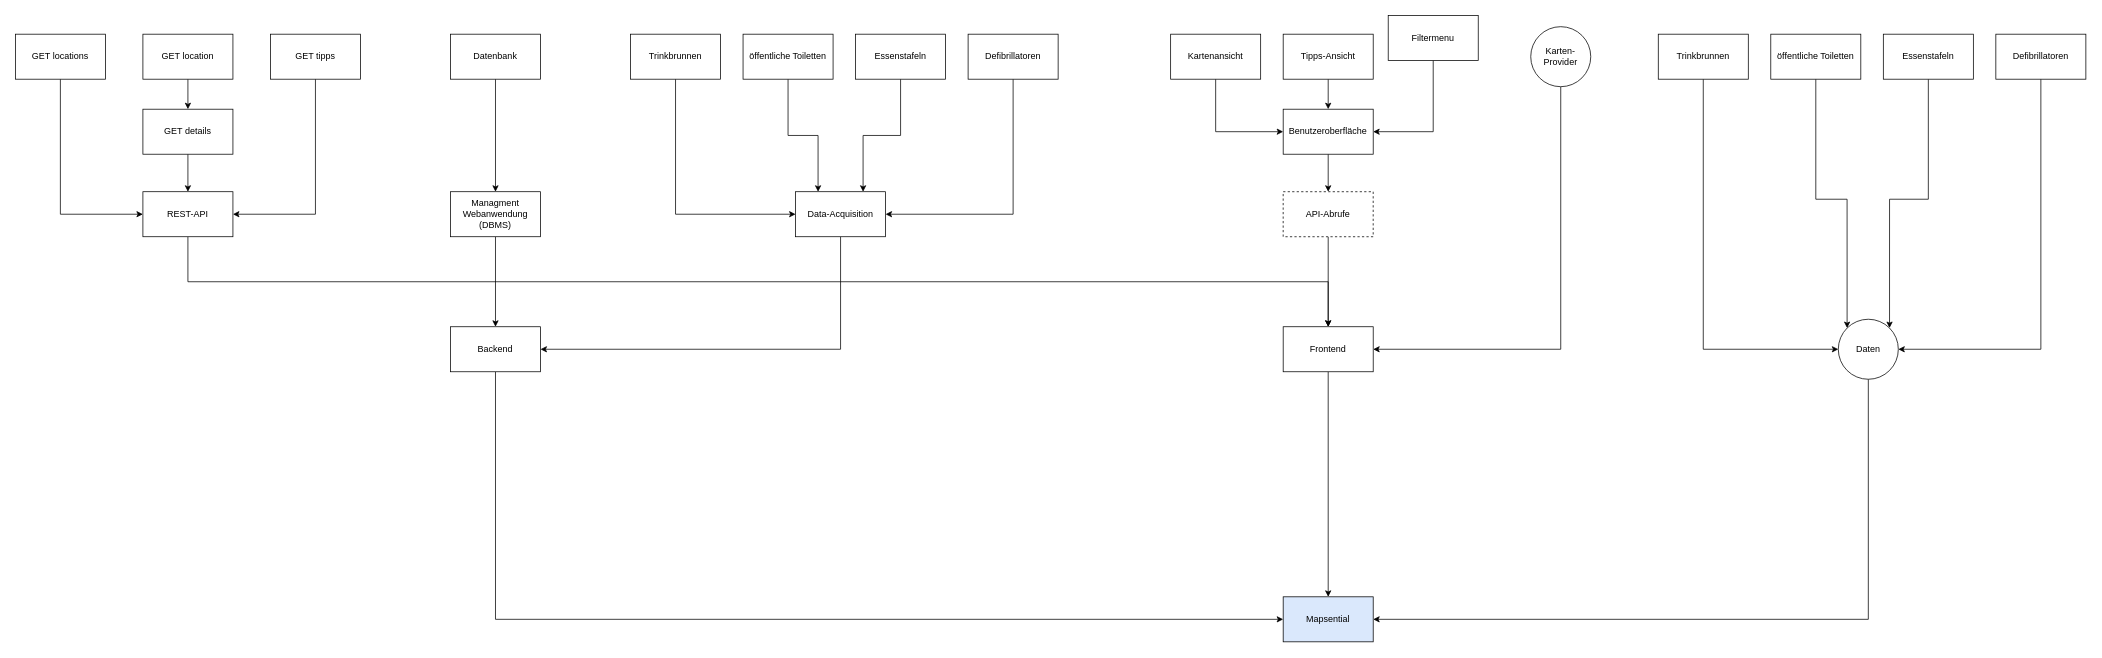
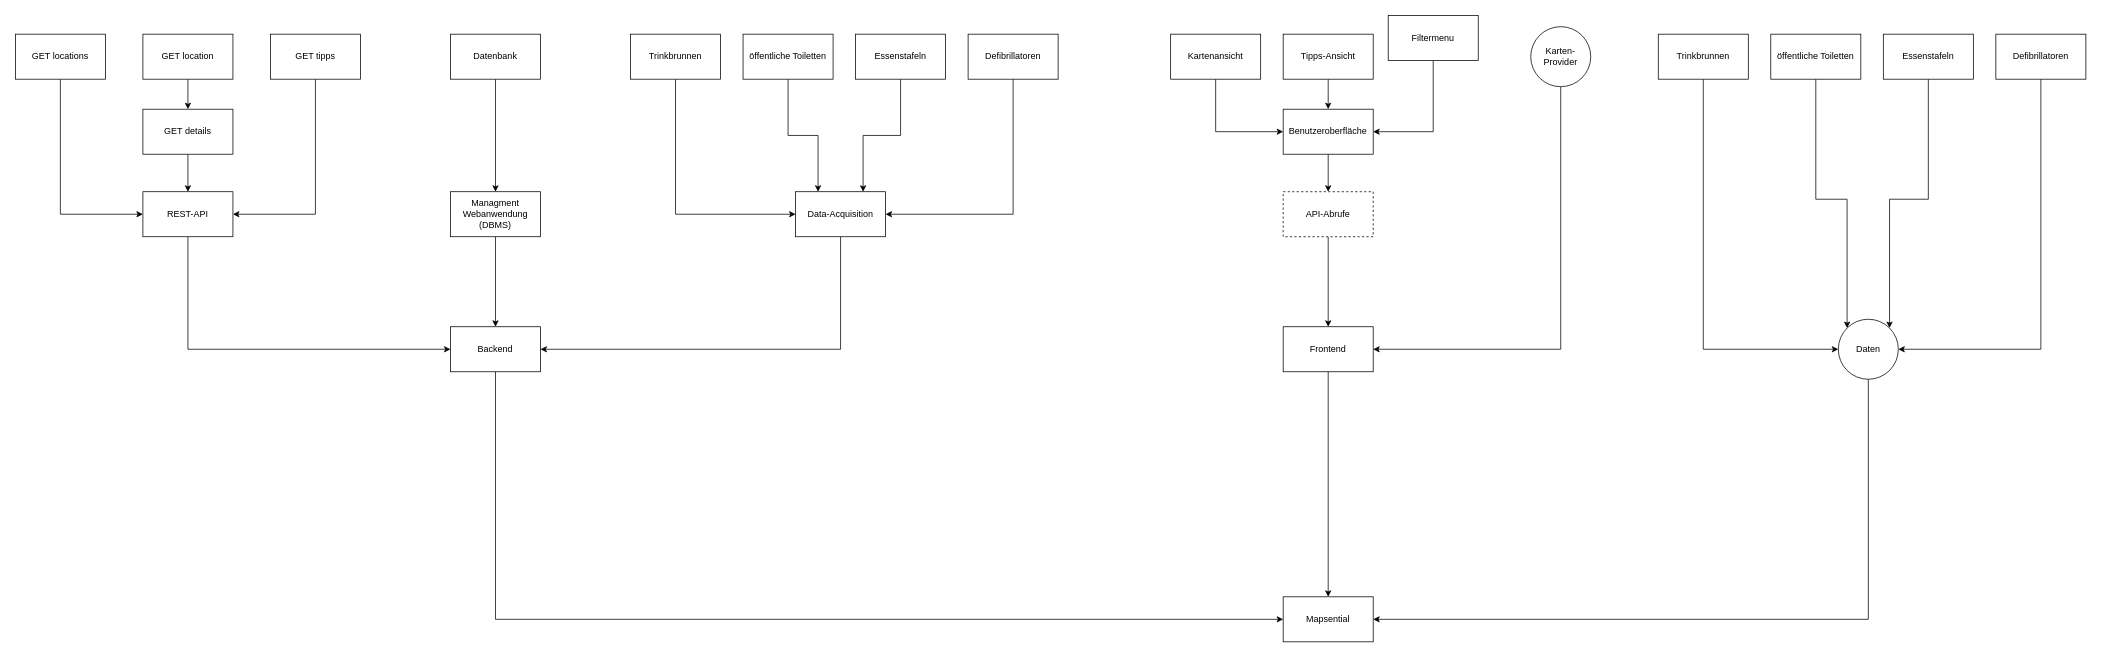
edge "REST-API" -> "Frontend": now "REST-API" -> "Backend"
node "Mapsential": fillcolor #dae8fc -> #ffffff
